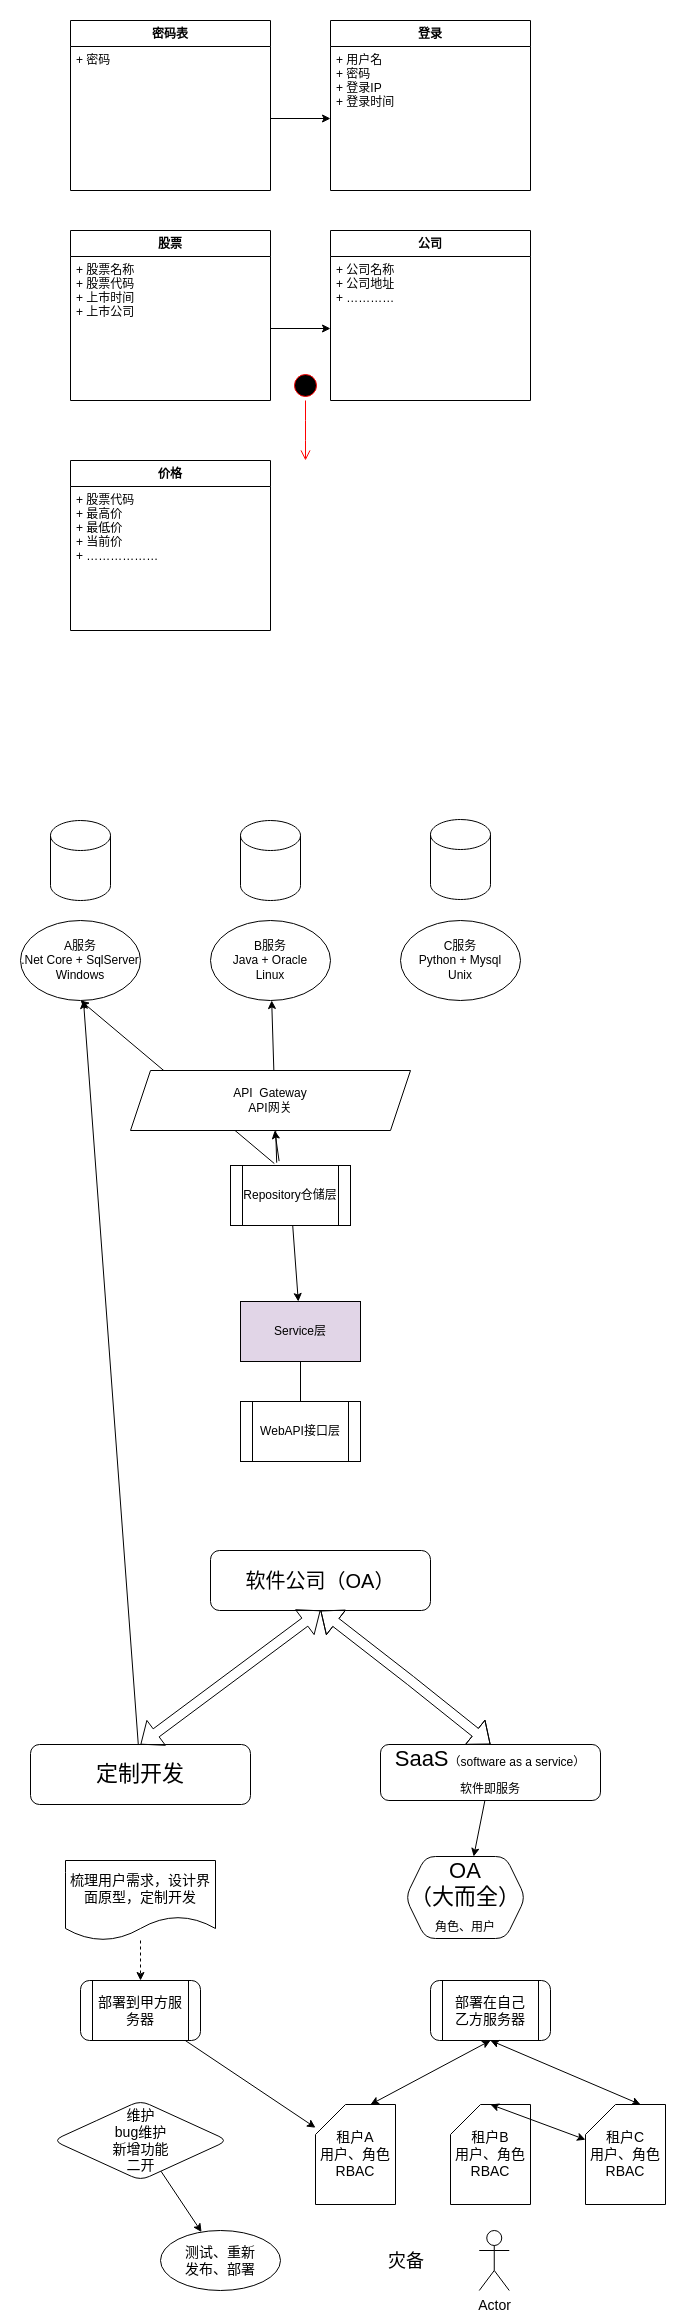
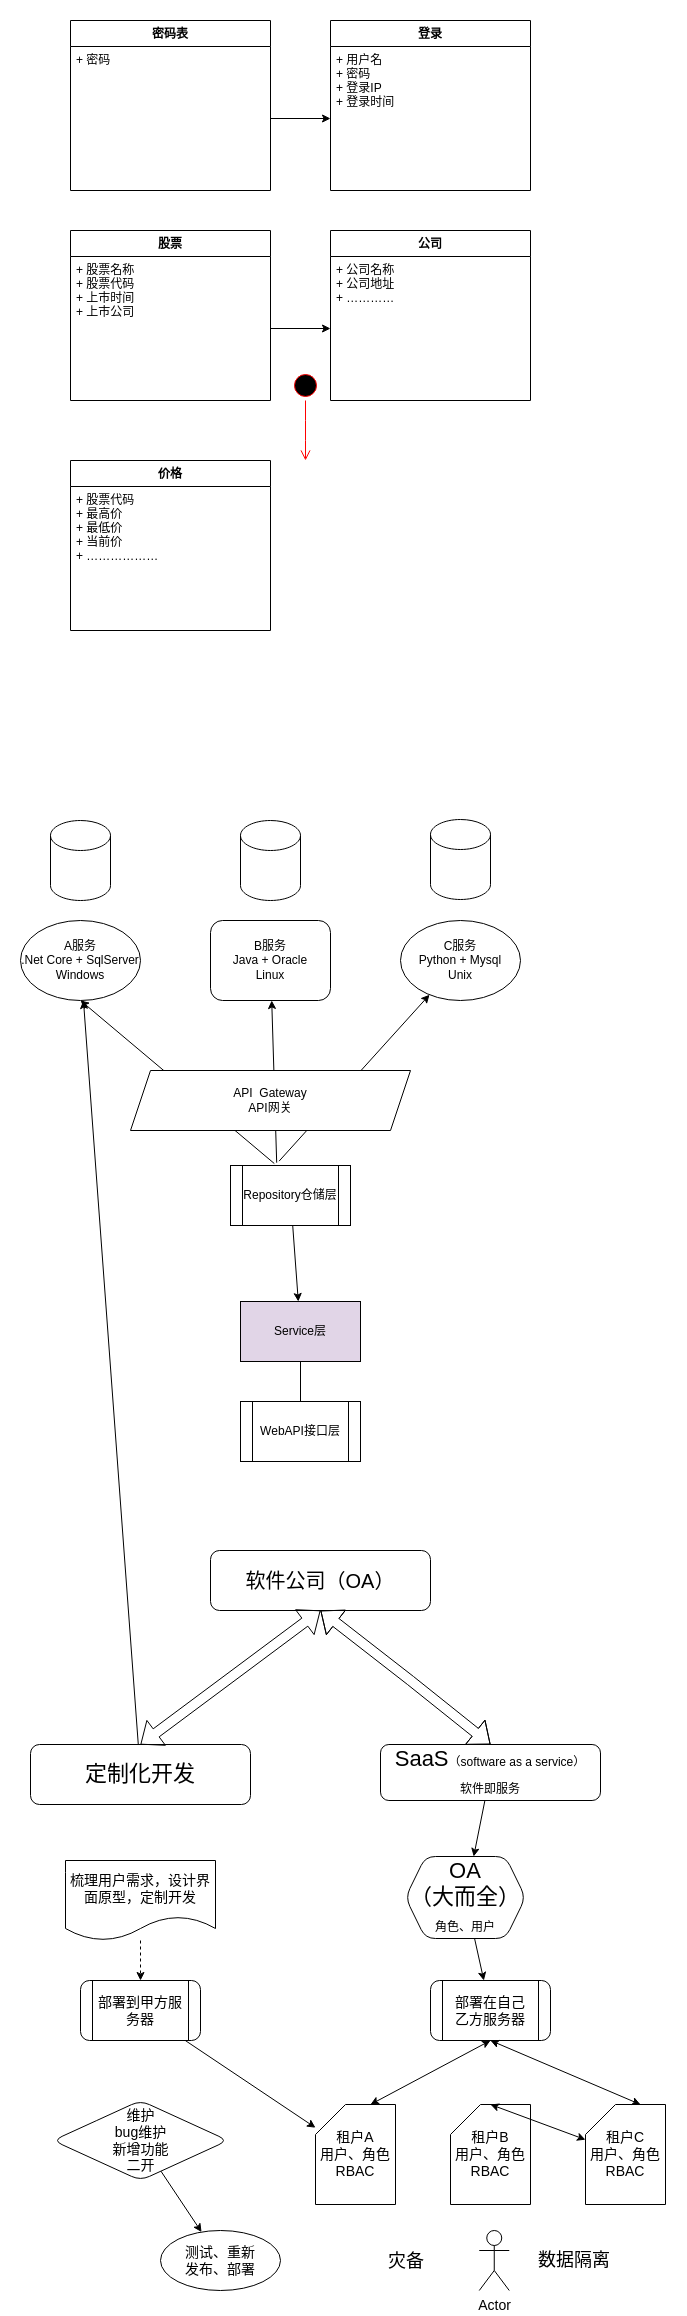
node "B服务 Java + Oracle Linux": shape ellipse -> rounded rectangle
edge "Repository仓储层" -> "API Gateway API网关": now "Repository仓储层" -> "C服务 Python + Mysql Unix"
node "定制开发": label "定制开发" -> "定制化开发"
edge "OA （大而全） 角色、用户" -> "部署在自己 乙方服务器": added
node "数据隔离": added
